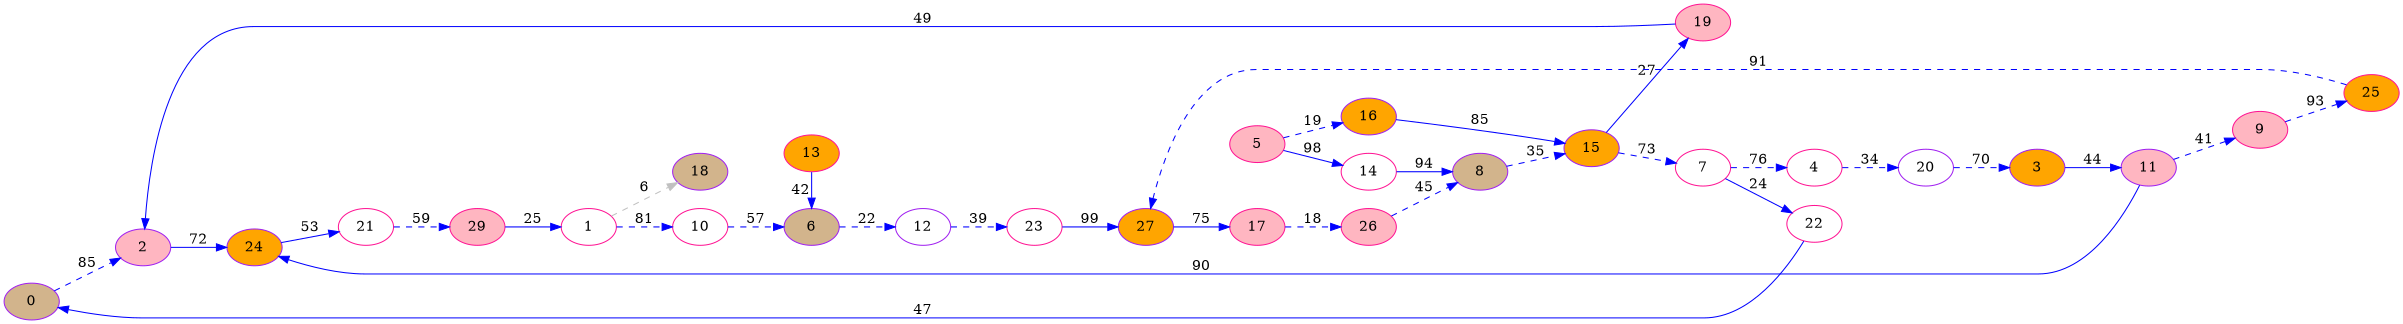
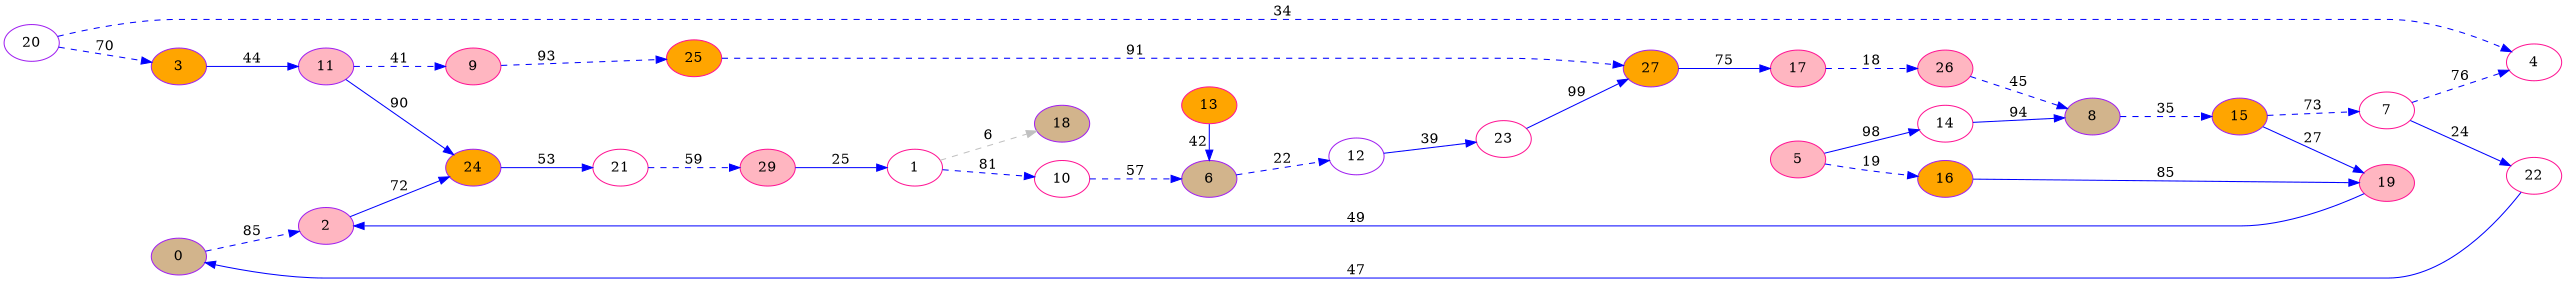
edge "16" -> "15": now "16" -> "19"
edge "4" -> "20": reversed
edge "12" -> "23": style dashed -> solid
